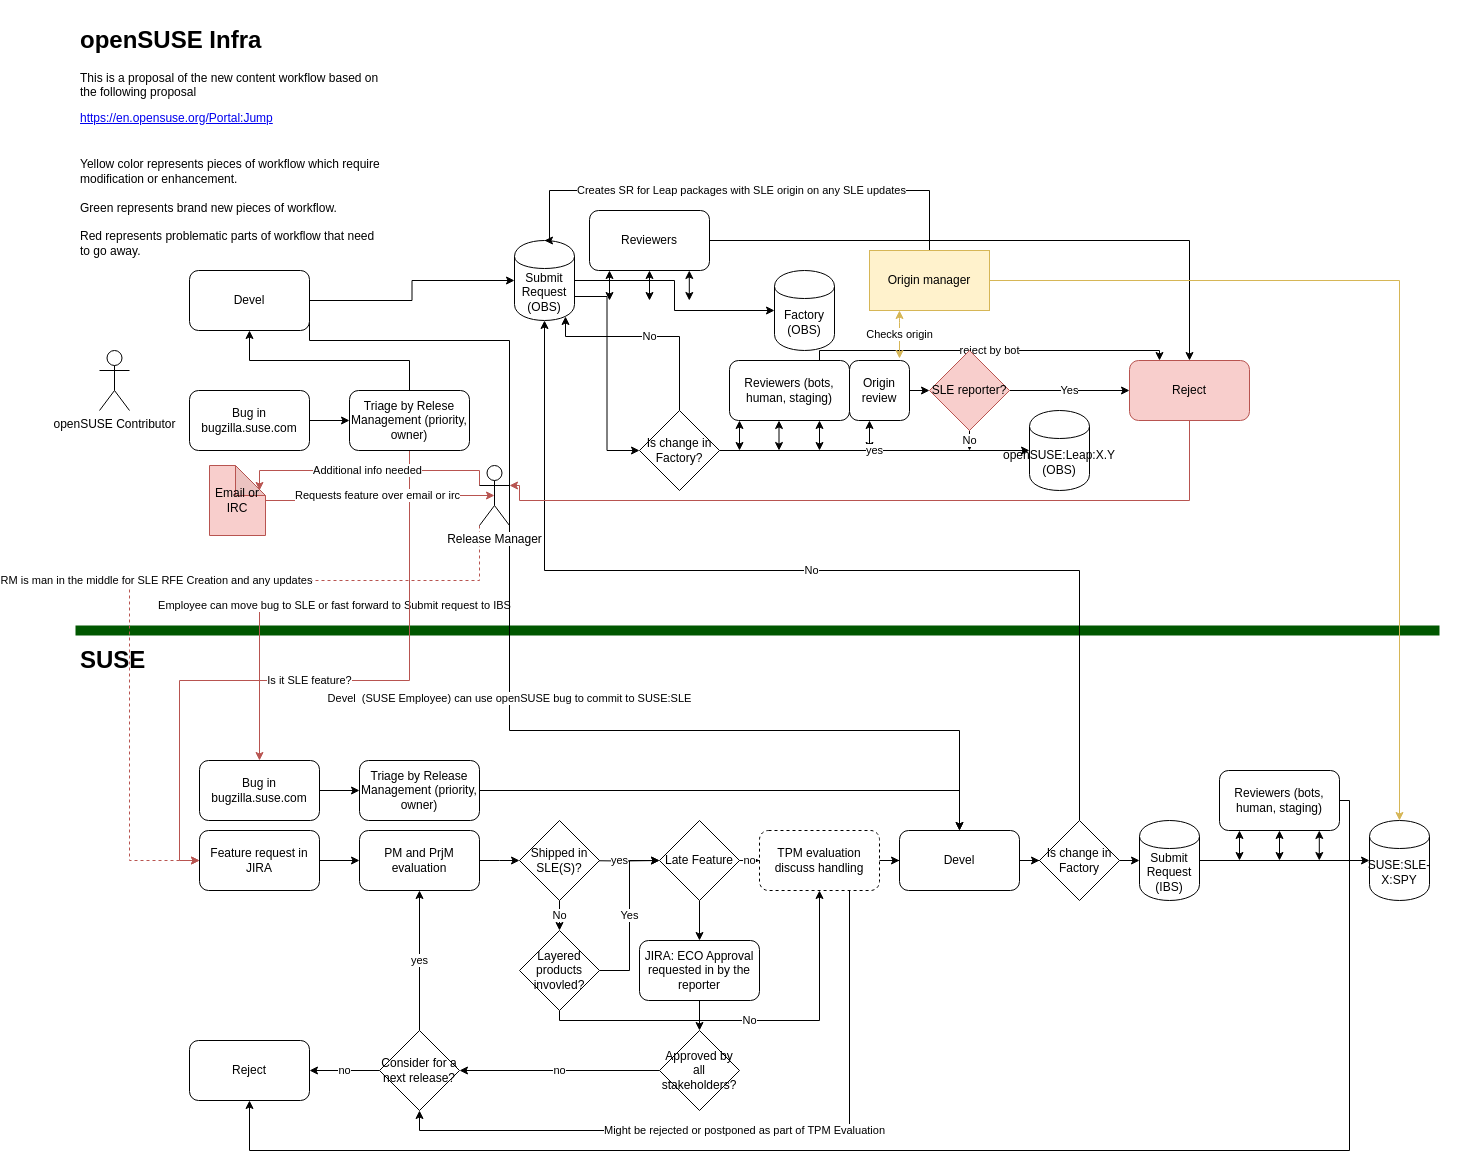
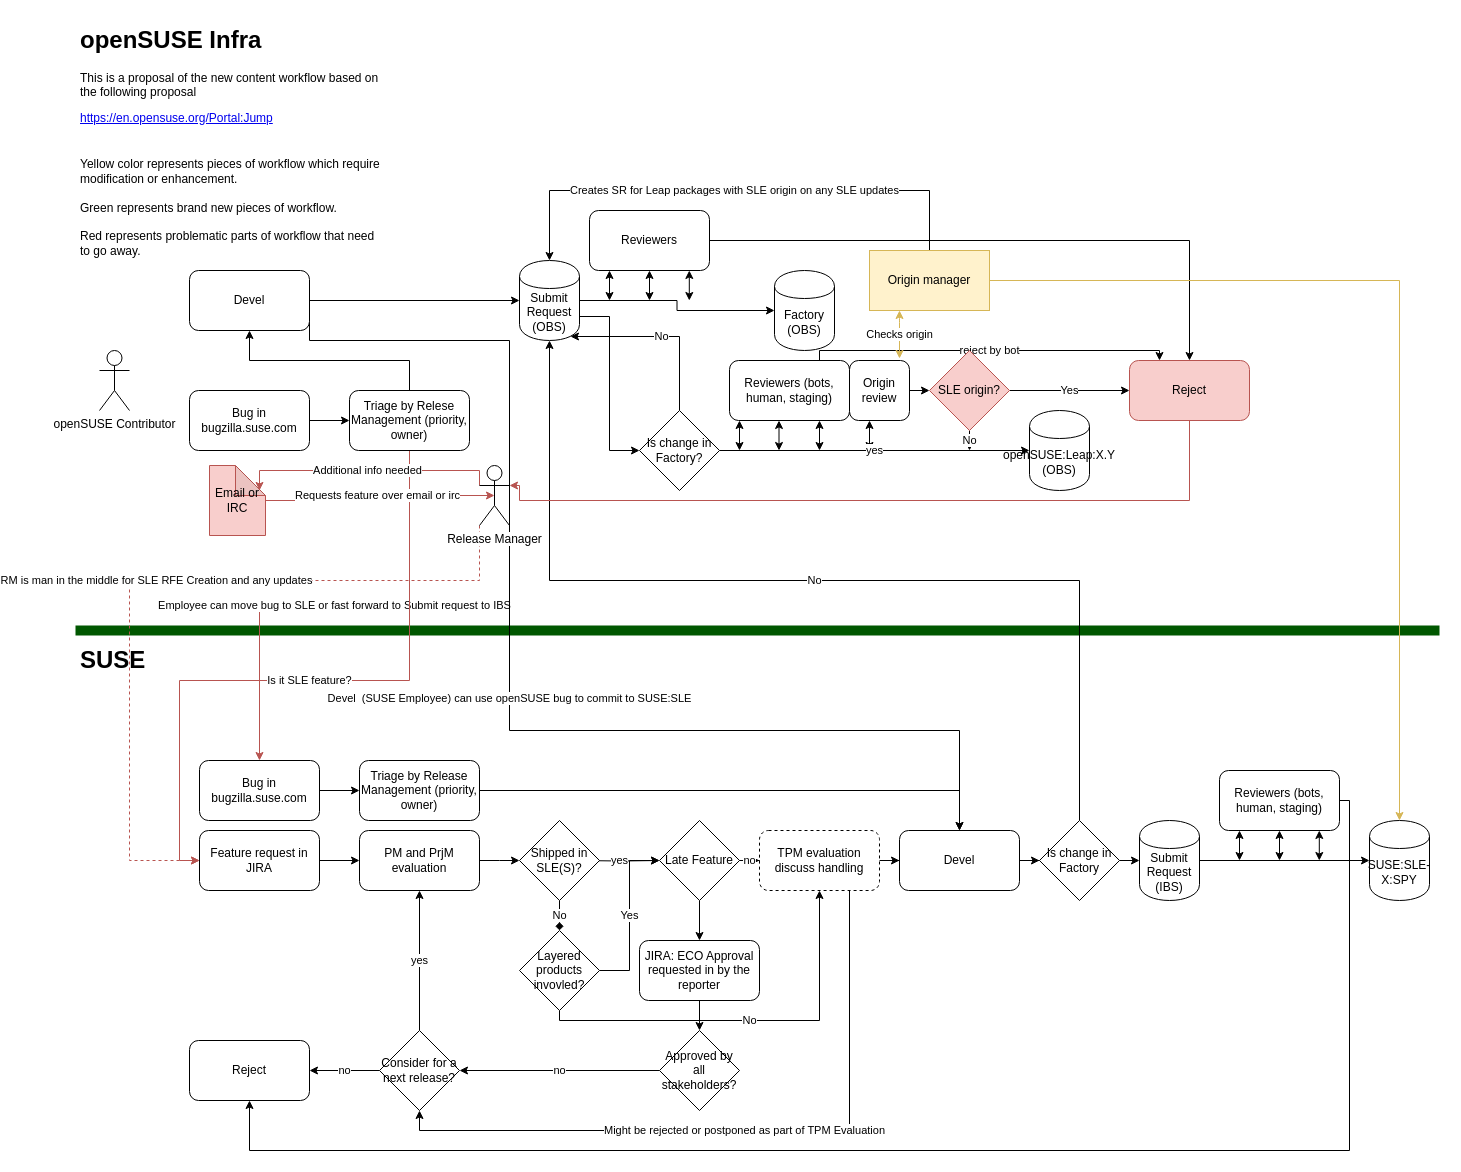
node "Submit Request (OBS)": moved (545, 281) -> (550, 301)
node "SLE reporter?": label "SLE reporter?" -> "SLE origin?"
edge "Shipped in SLE(S)?" -> "Layered products invovled?": arrowhead classic -> diamond
